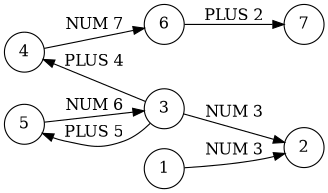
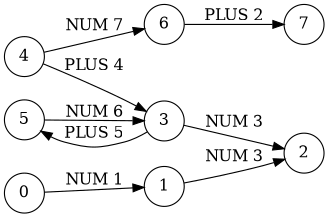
edge "3" -> "4": reversed
node "0": added
